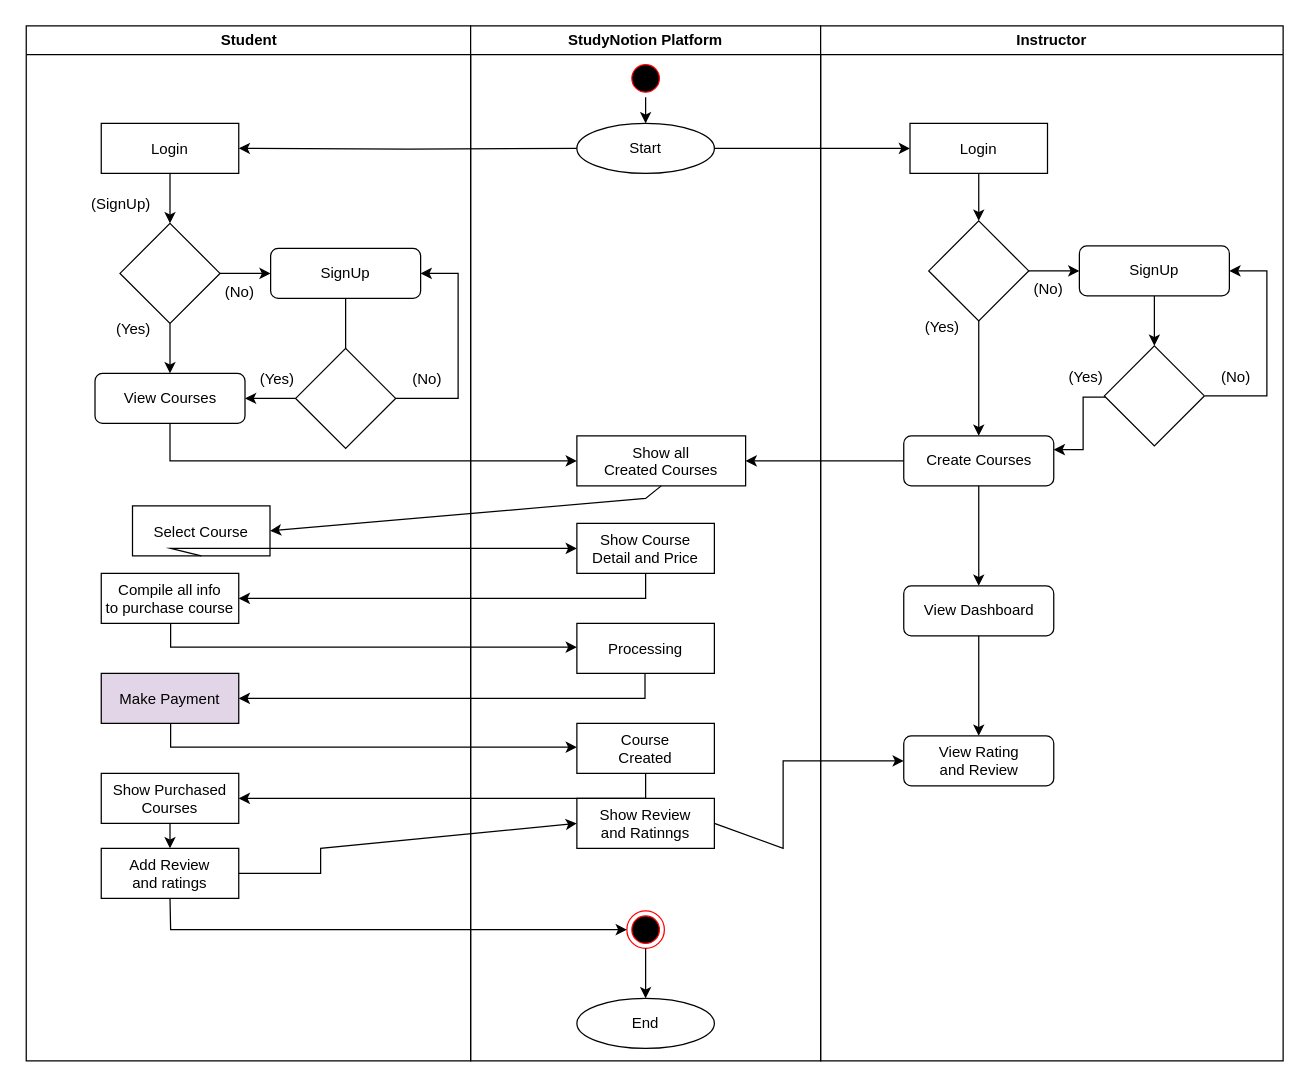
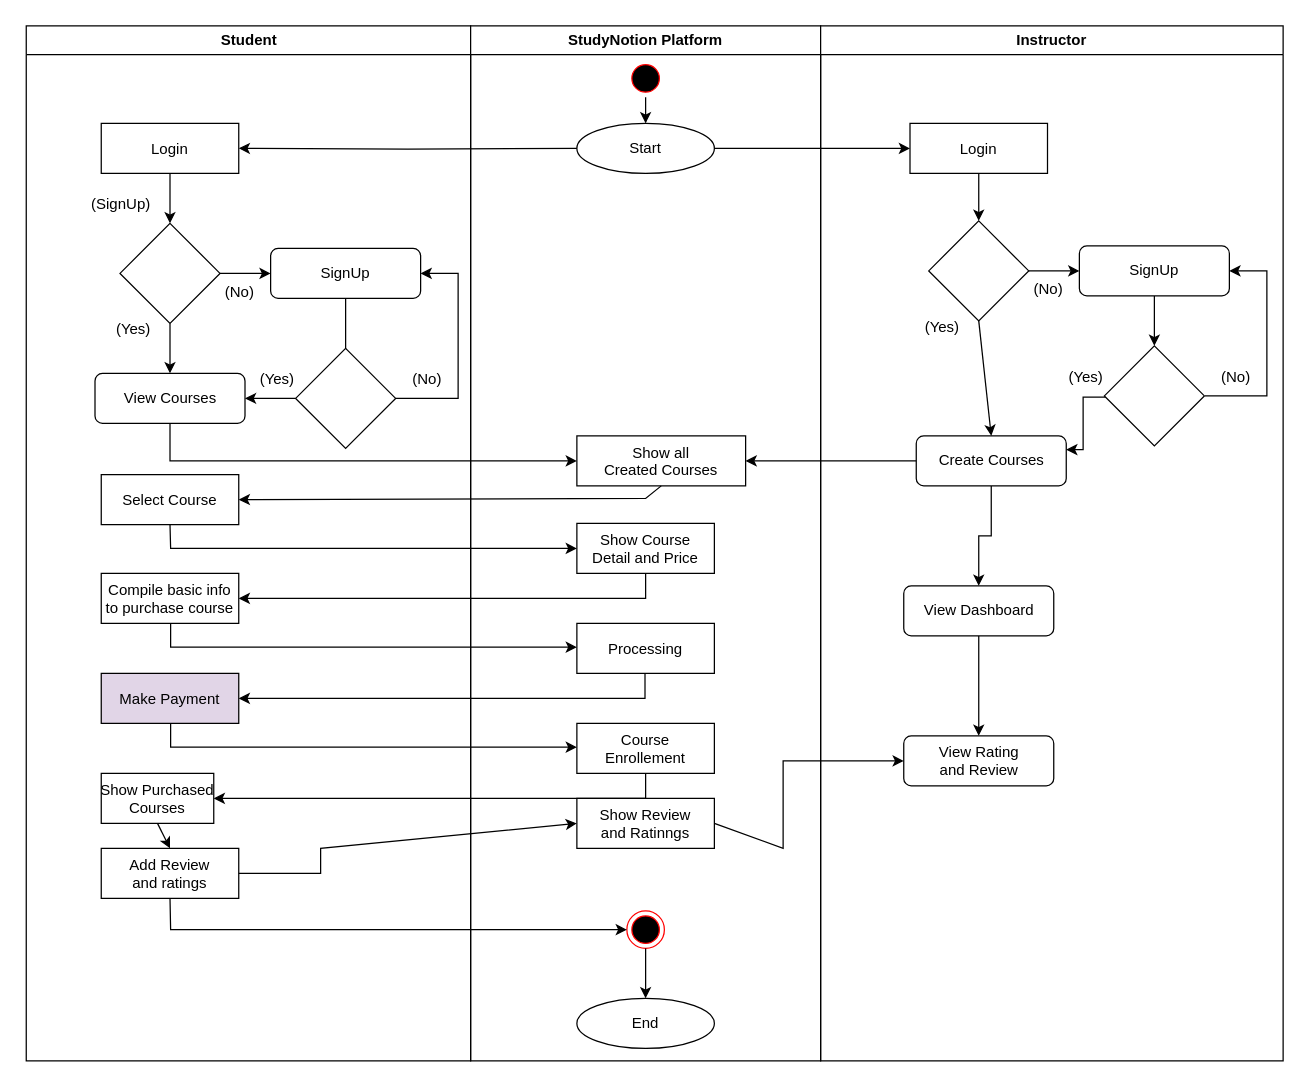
node "Create Courses": moved (979, 461) -> (991, 461)
node "Select Course": moved (201, 531) -> (170, 499)
node "Compile all info to purchase course": label "Compile all info to purchase course" -> "Compile basic info to purchase course"
node "Course Created": label "Course Created" -> "Course Enrollement"
node "Show Purchased Courses": size 138x50 -> 113x50
